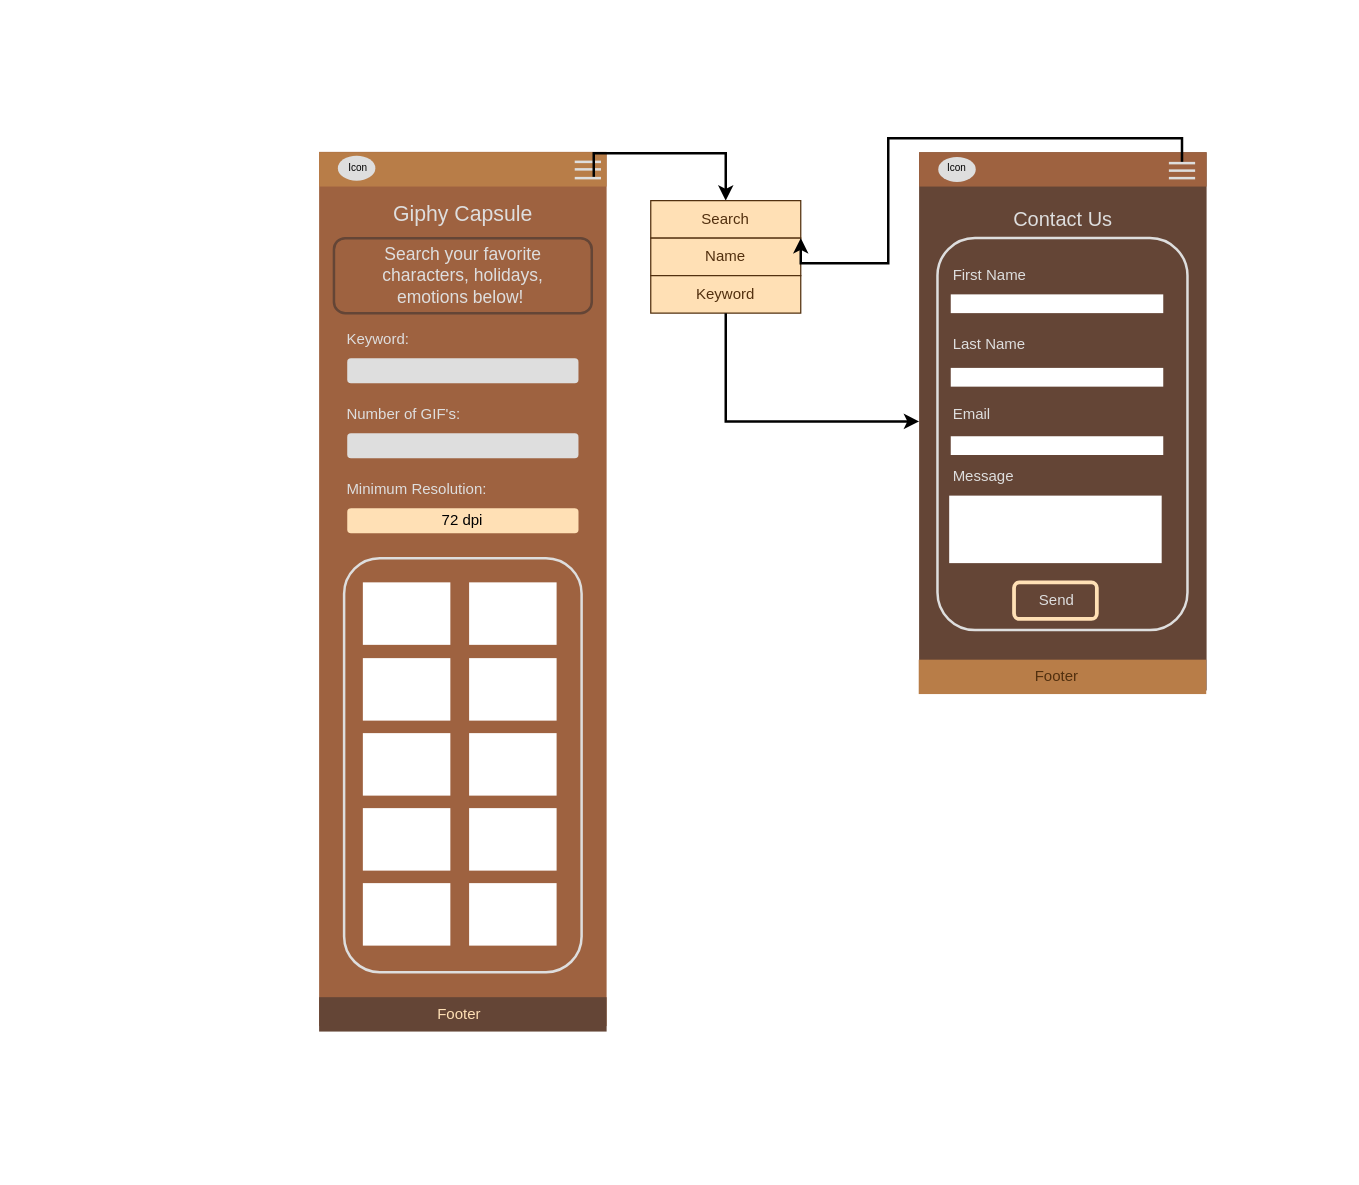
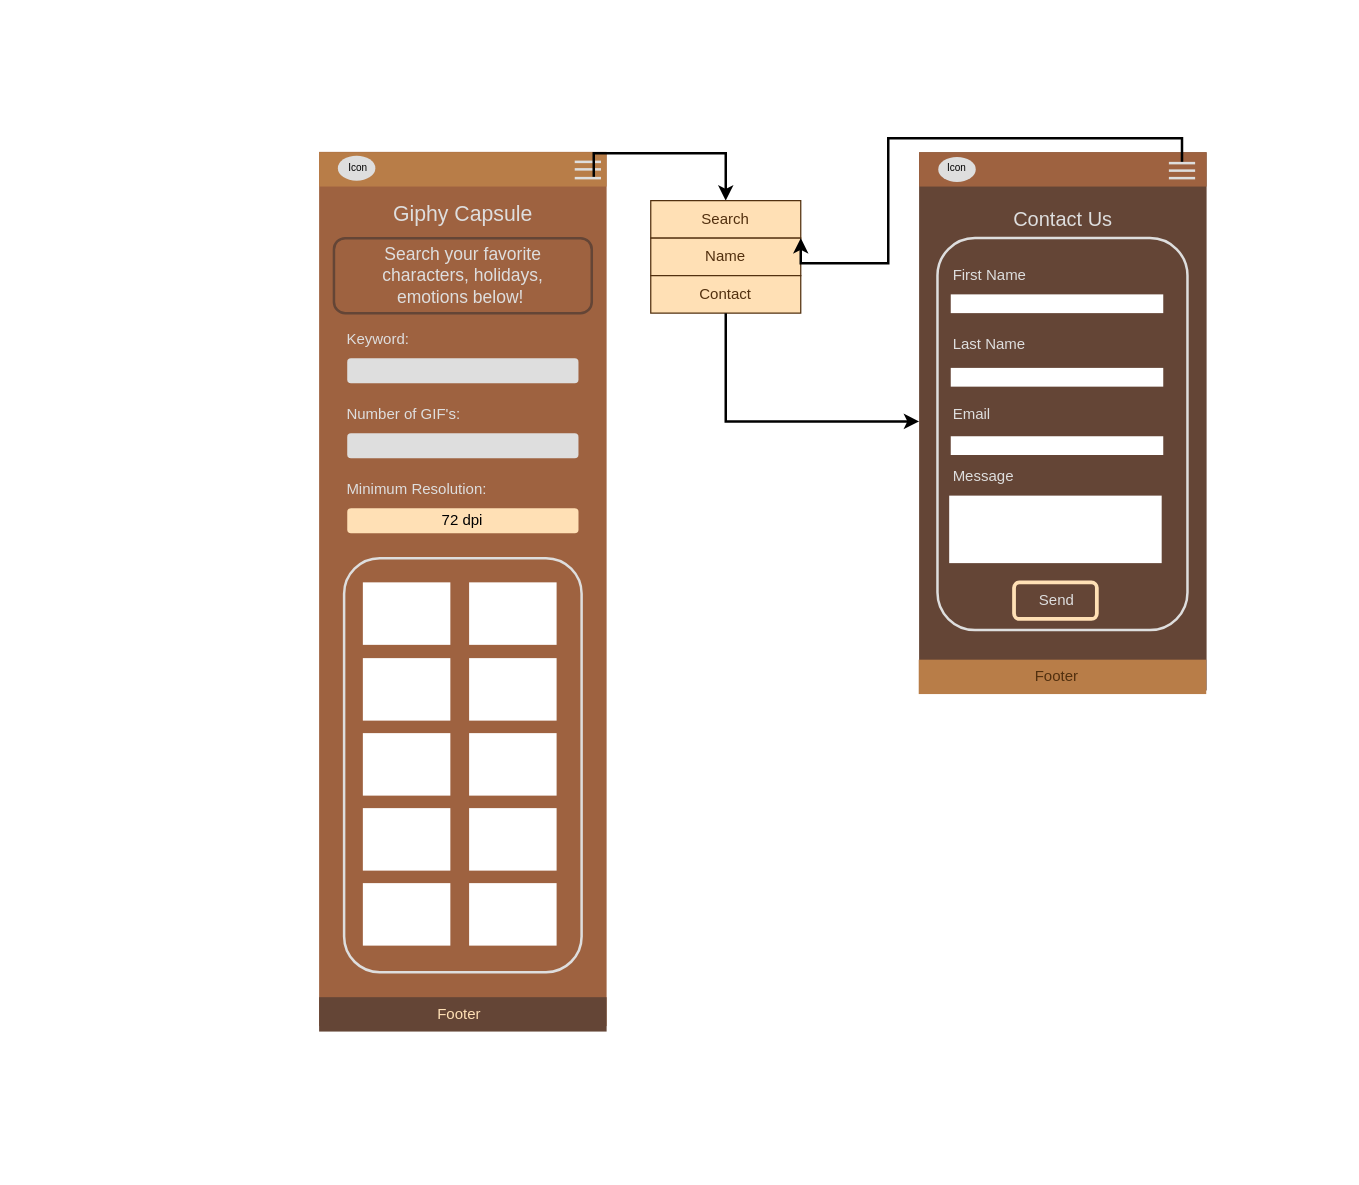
node "Keyword": label "Keyword" -> "Contact"
